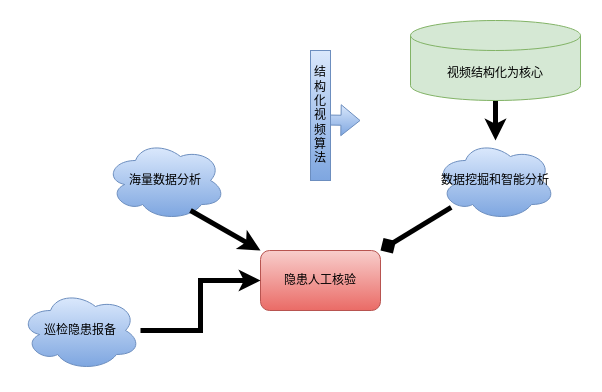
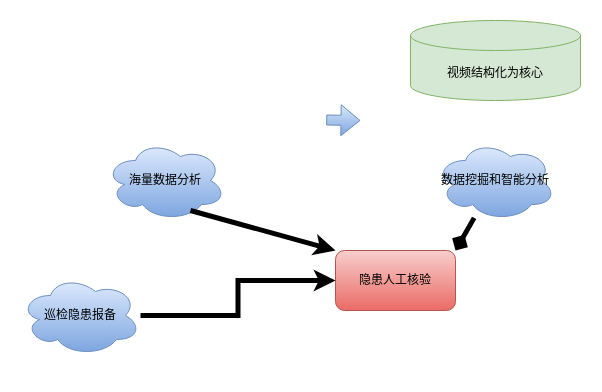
edge "视频结构化为核心" -> "数据挖掘和智能分析": removed
node "结构化视频算法": removed
node "隐患人工核验": moved (321, 281) -> (396, 281)
node "巡检隐患报备": moved (81, 331) -> (81, 316)
